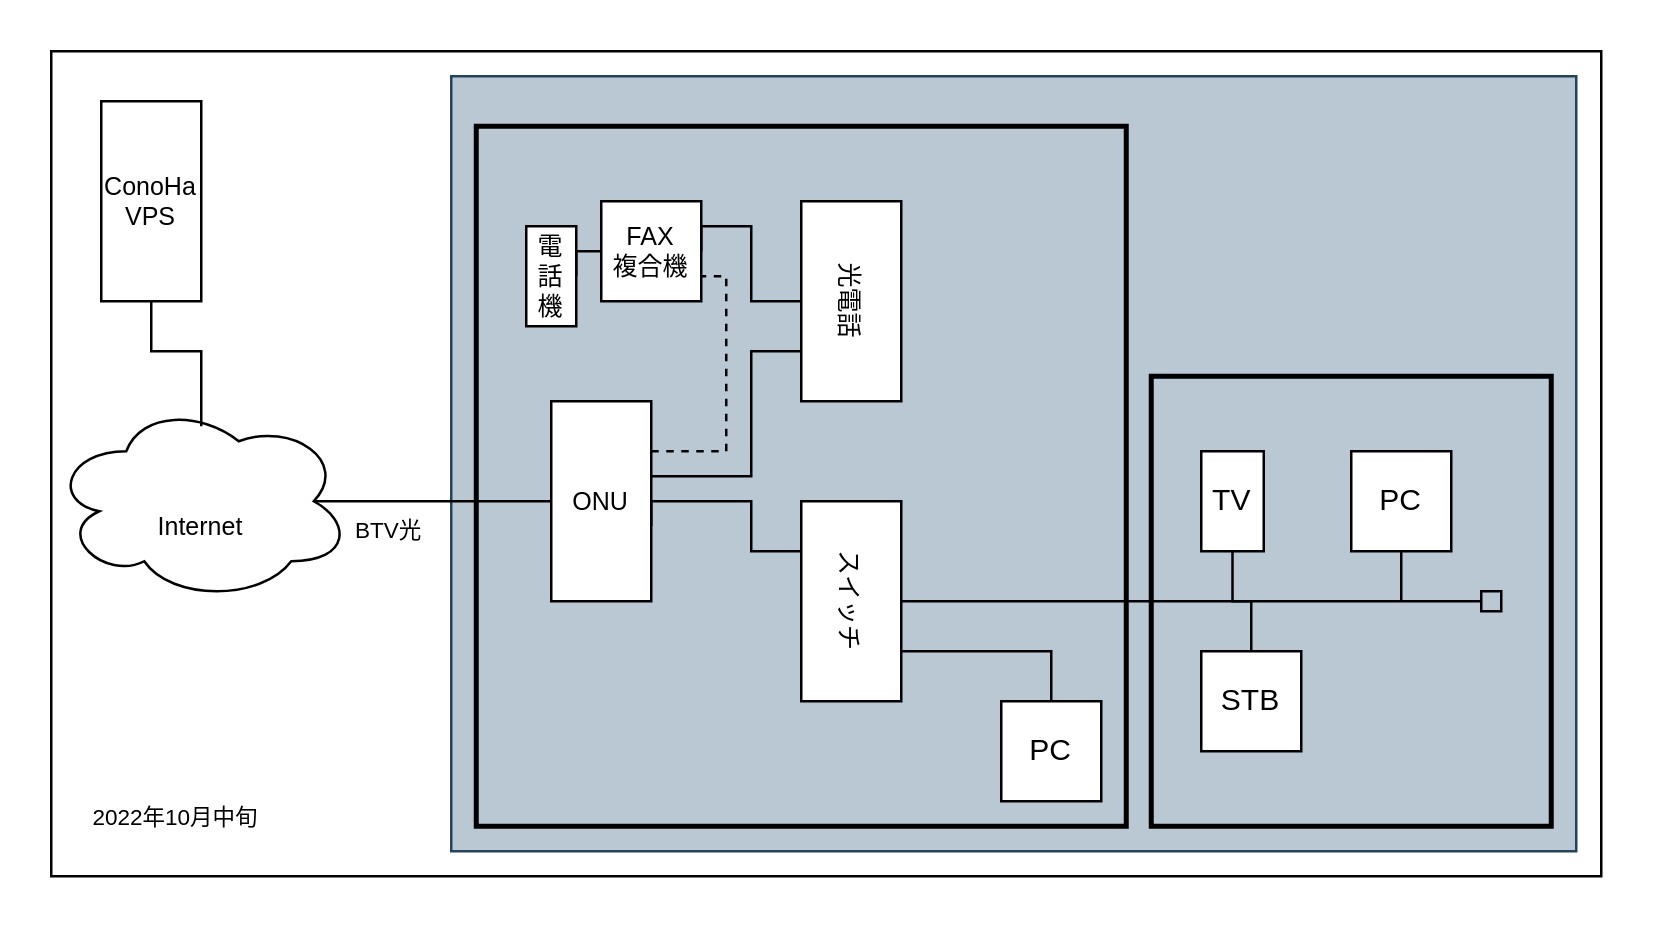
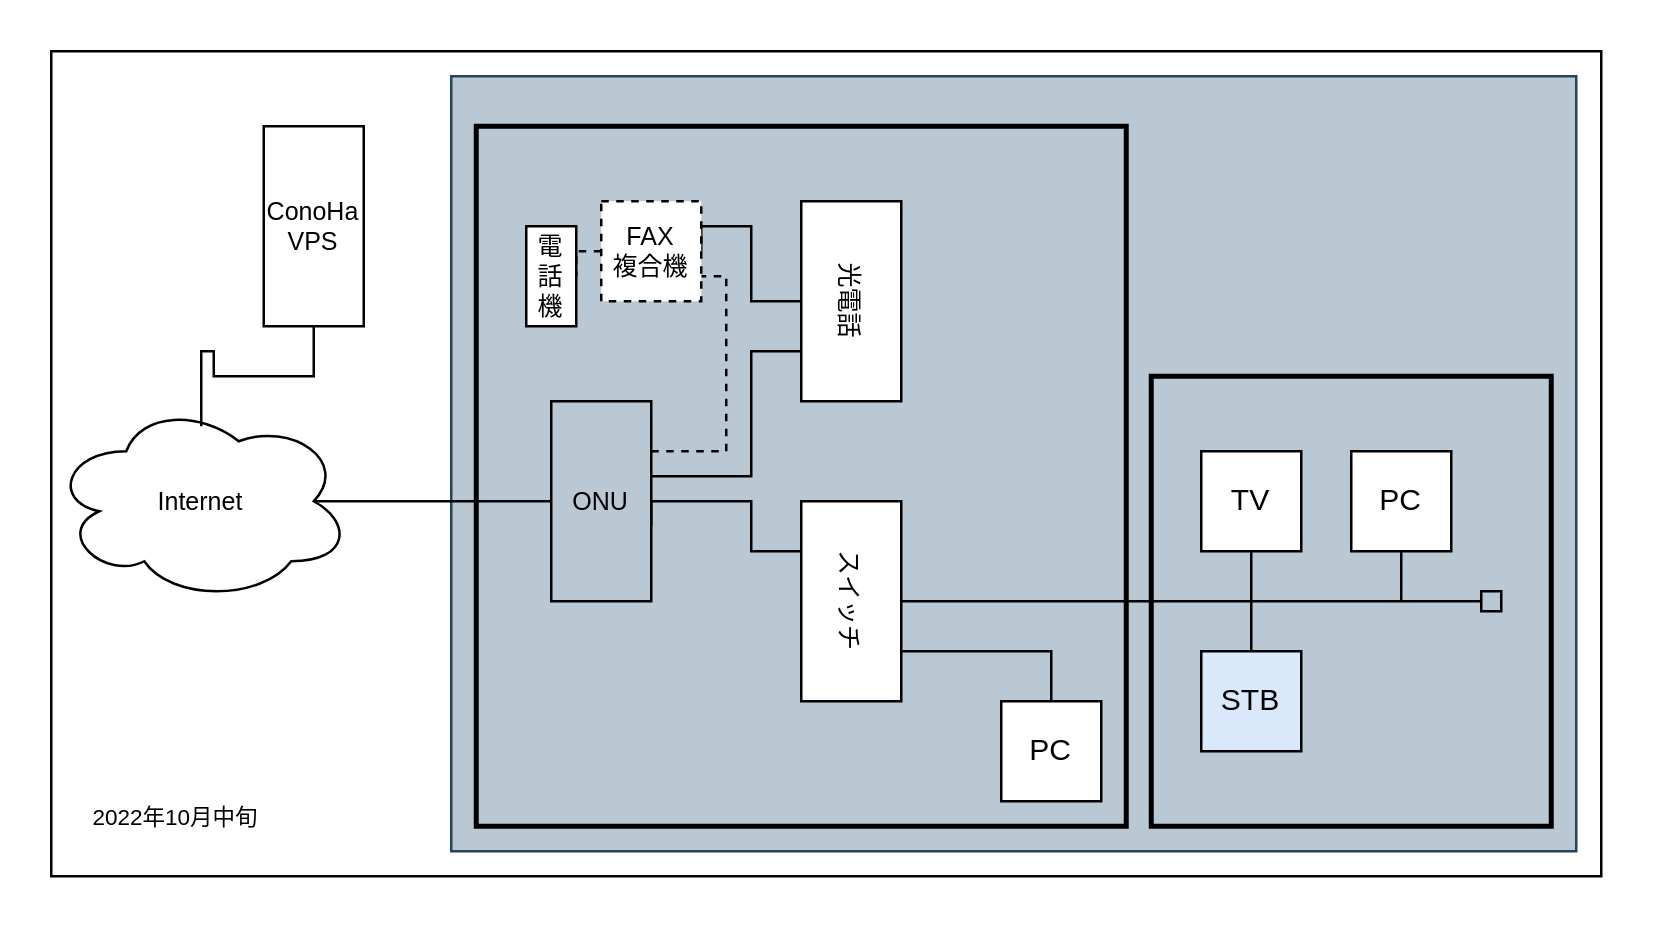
node "ConoHaVPS": moved (151, 201) -> (314, 226)
edge "FAX複合機" -- "電話機": style solid -> dashed
node "FAX複合機": style solid -> dashed
node "ONU": fillcolor #ffffff -> #bac8d3
node "TV": size 63x100 -> 100x100
node "Internet": moved (201, 526) -> (201, 501)
node "BTV光": removed
node "STB": fillcolor #ffffff -> #dae8fc
